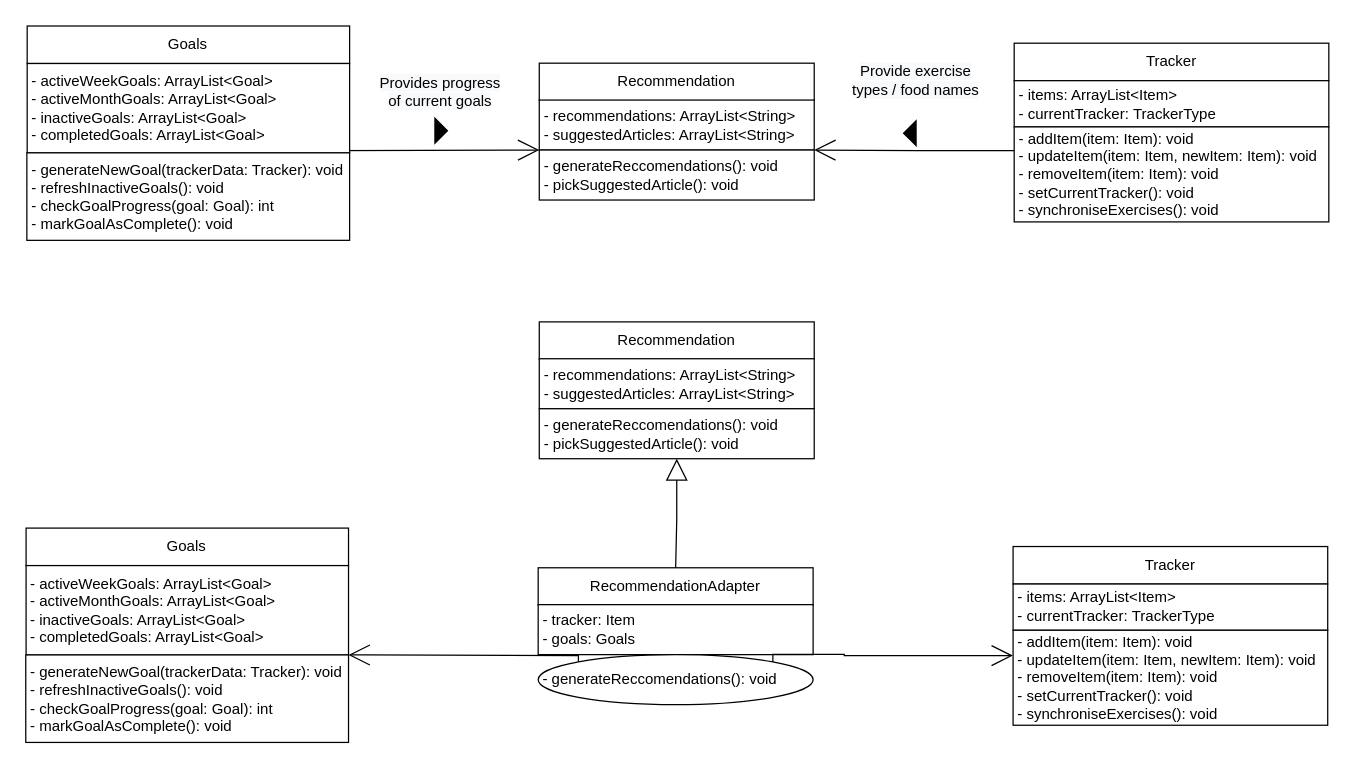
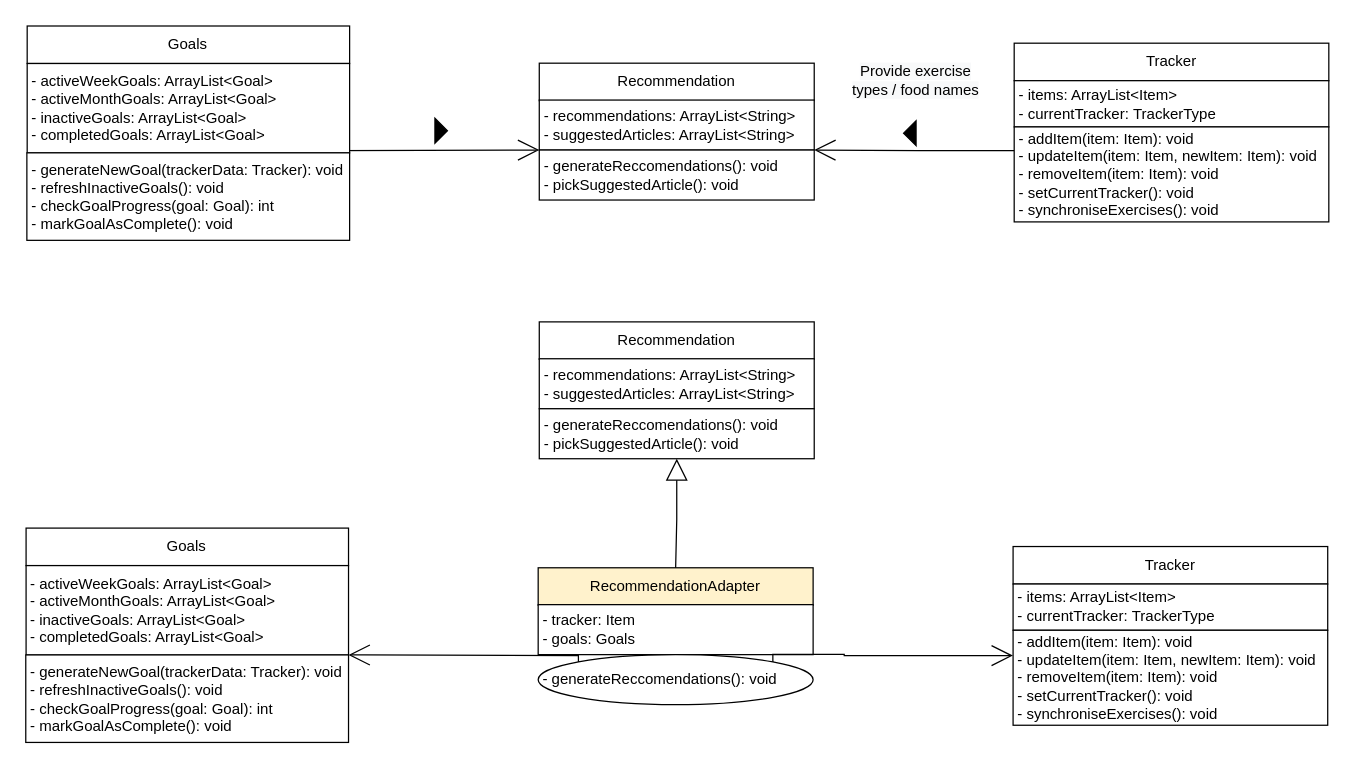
node "Provides progress of current goals": removed
node "RecommendationAdapter": fillcolor #ffffff -> #fff2cc
